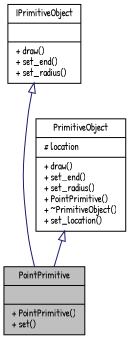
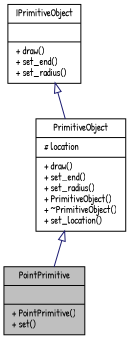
edge "PointPrimitive" -> "IPrimitiveObject": now "PrimitiveObject" -> "IPrimitiveObject"
node "PrimitiveObject": text "+ PointPrimitive()" -> "+ PrimitiveObject()"
